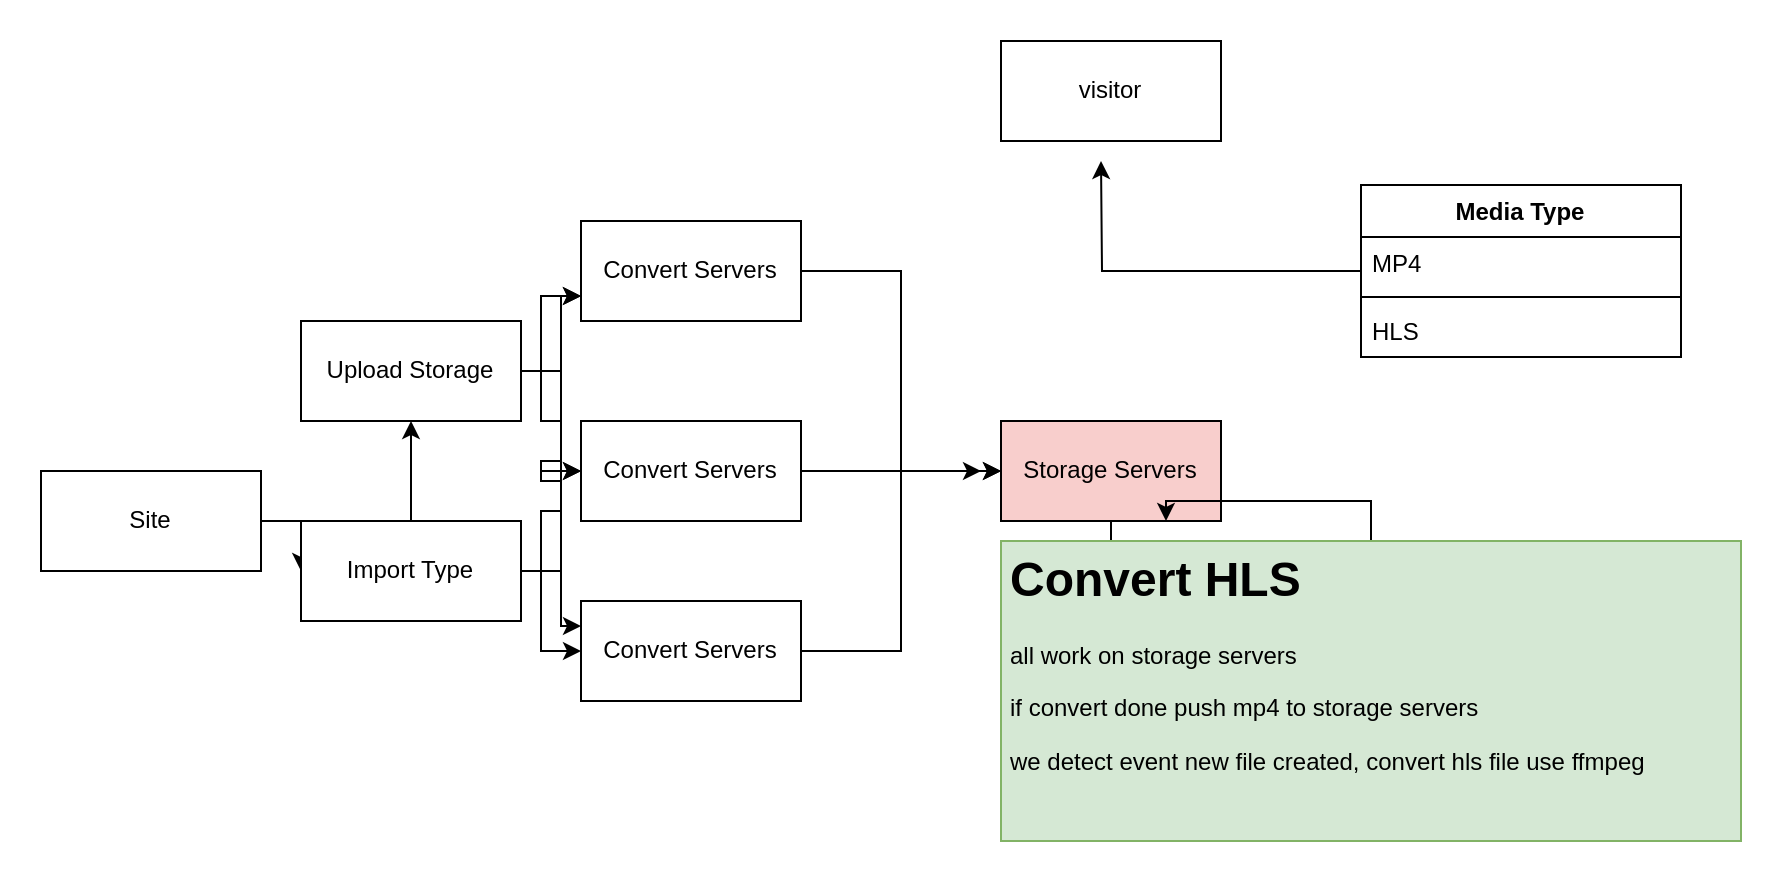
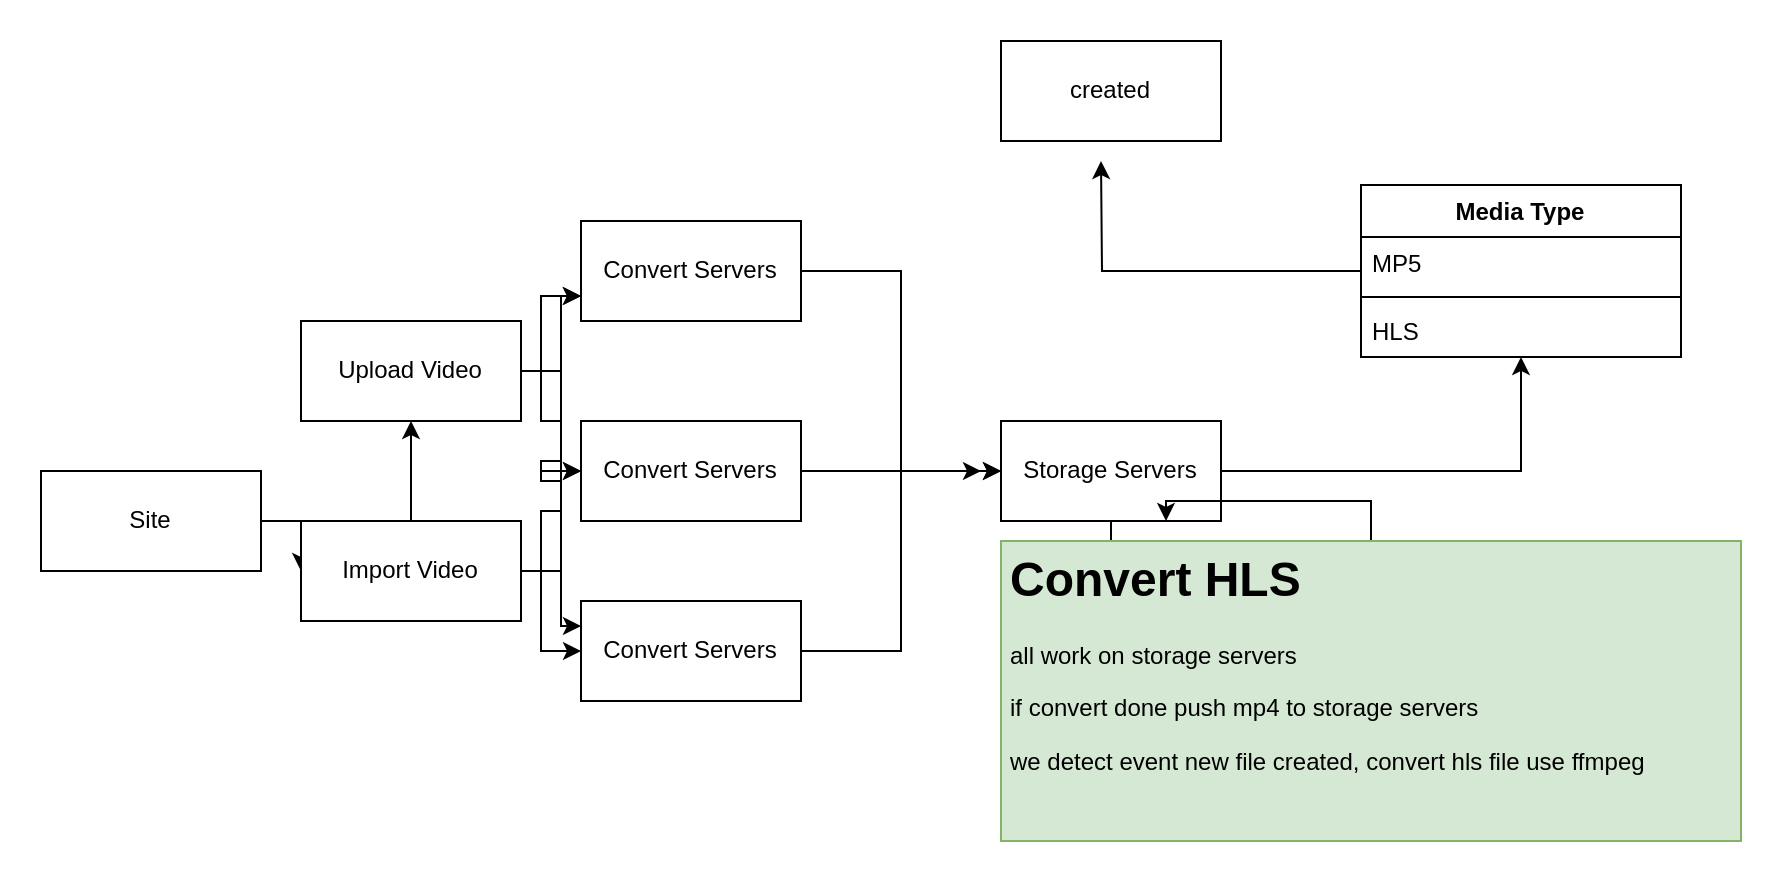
node "visitor": label "visitor" -> "created"
node "MP4": label "MP4" -> "MP5"
node "Upload Storage": label "Upload Storage" -> "Upload Video"
node "Storage Servers": fillcolor #f8cecc -> #ffffff
edge "Storage Servers" -> "Media Type": added
node "Import Type": label "Import Type" -> "Import Video"
